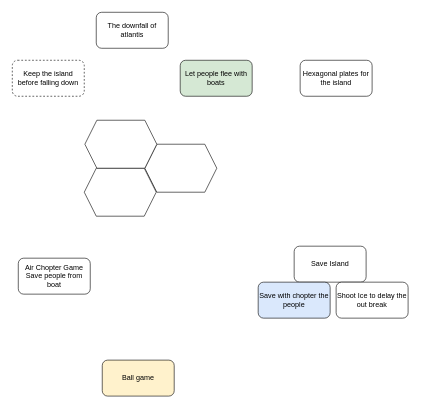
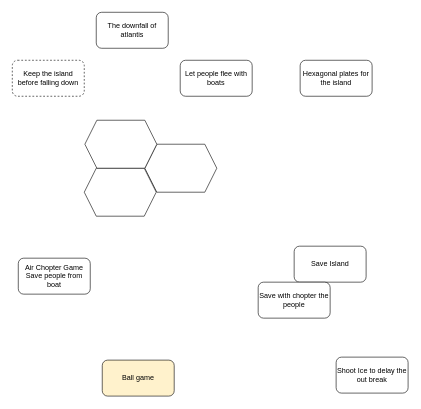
node "Let people flee with boats": fillcolor #d5e8d4 -> #ffffff
node "Save with chopter the people": fillcolor #dae8fc -> #ffffff
node "Shoot Ice to delay the out break": moved (372, 300) -> (372, 375)
